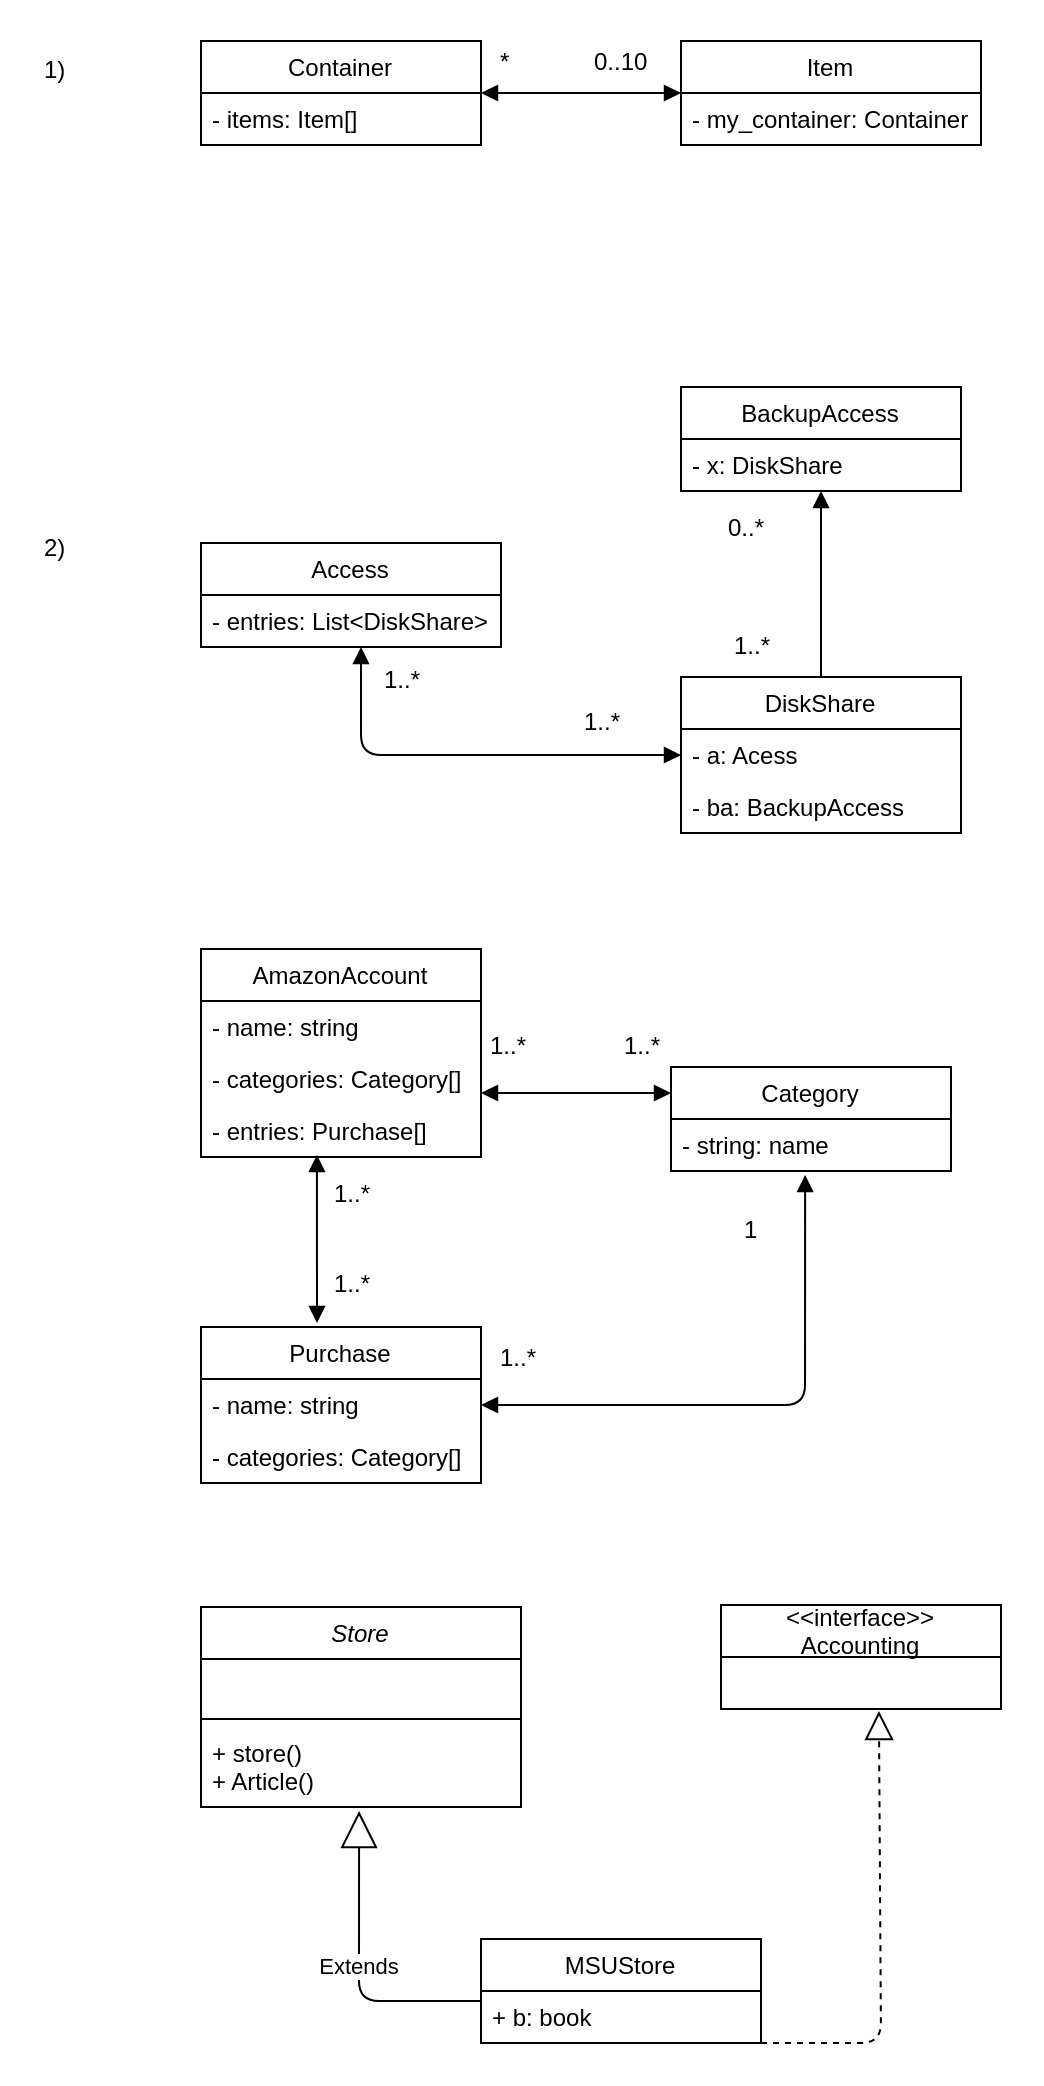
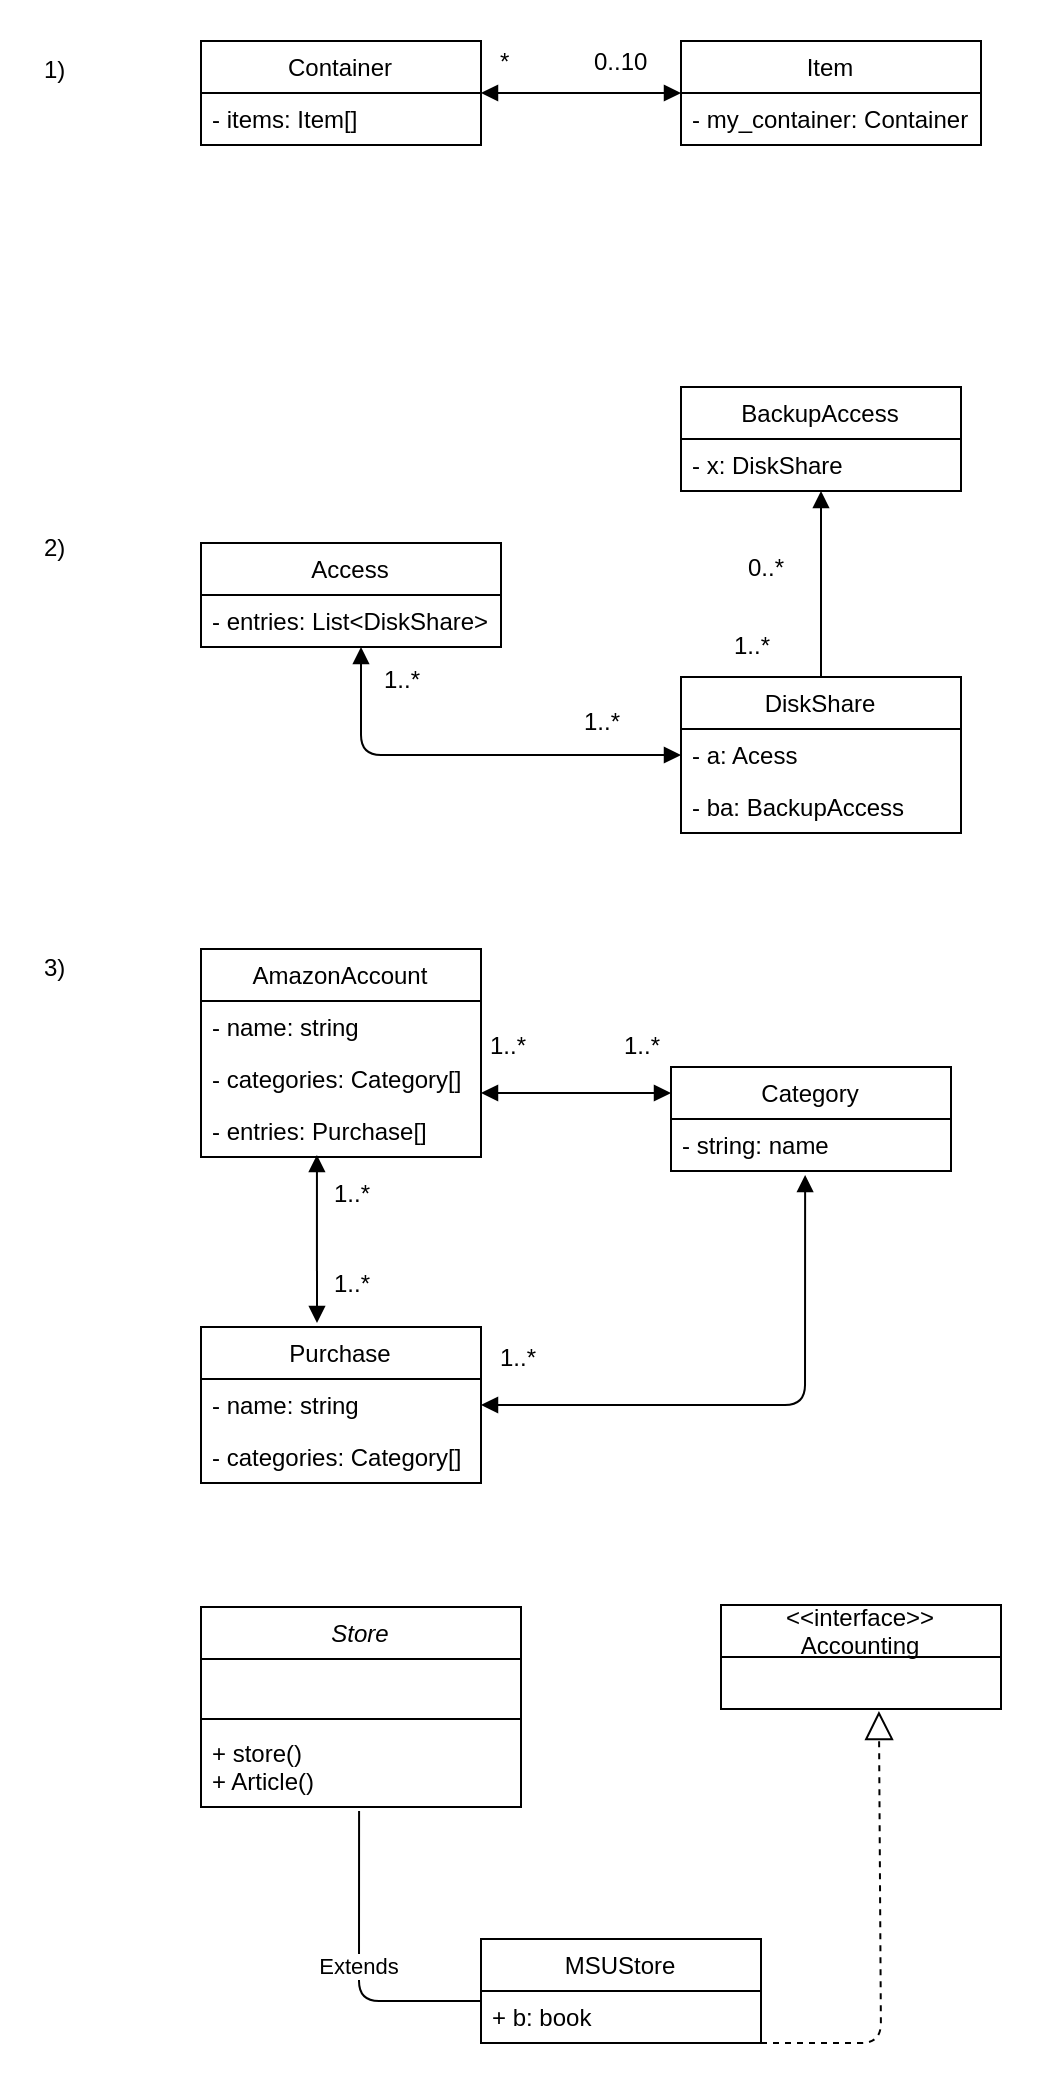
node "0..*": moved (755, 529) -> (775, 569)
node "3)": added
node "1": removed
edge "+ b: book" -> "+ store() + Article()": arrowhead block -> none
